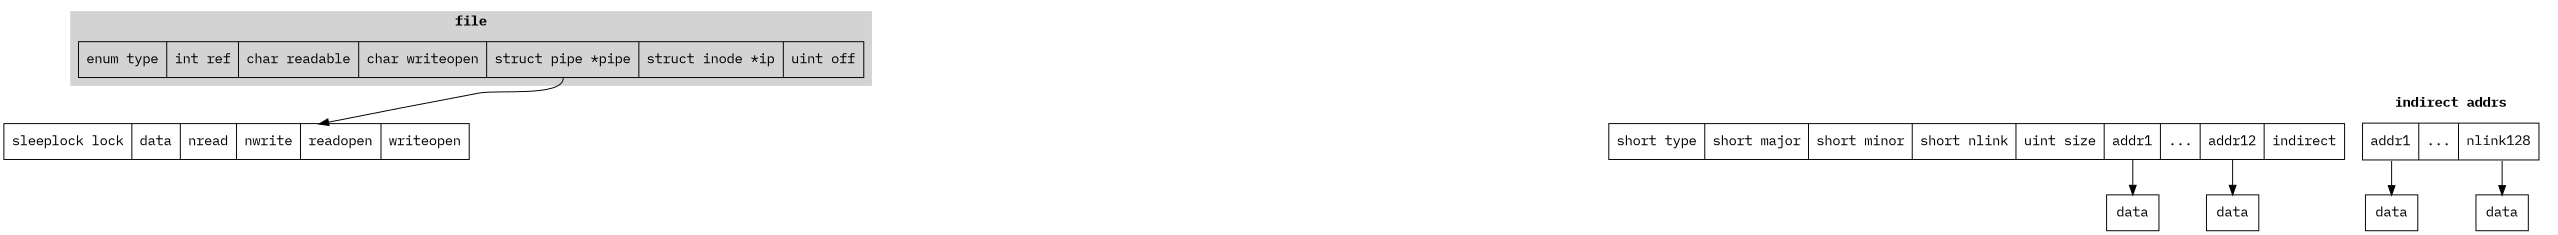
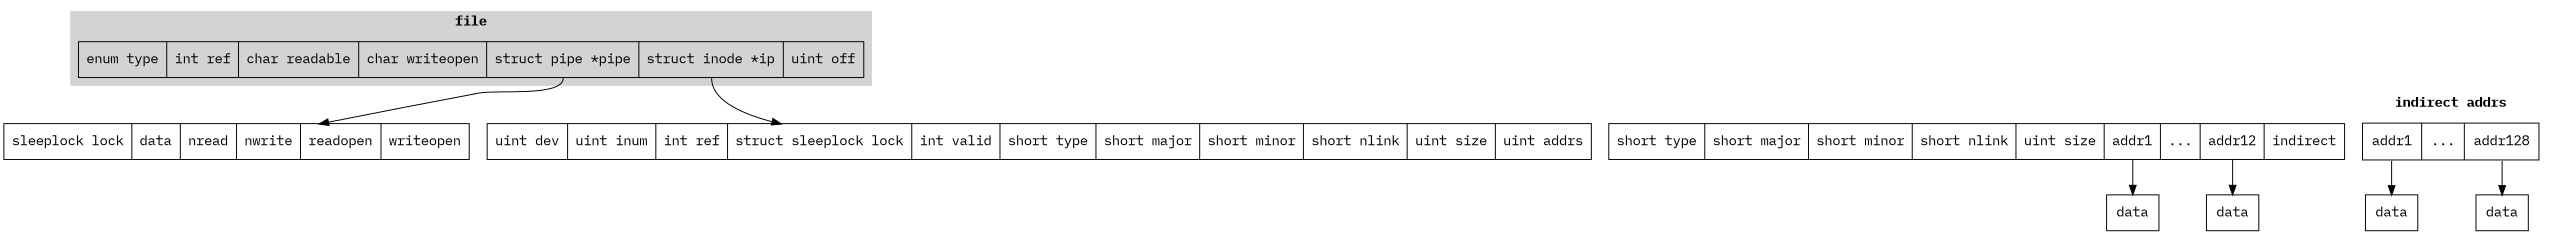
node "addr1": text "nlink128" -> "addr128"
node "uint dev": added
